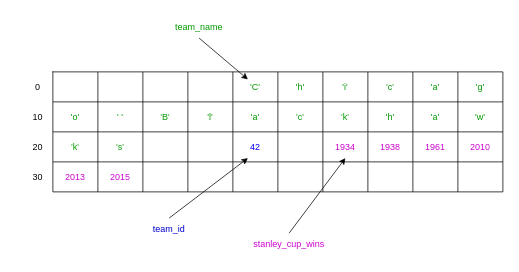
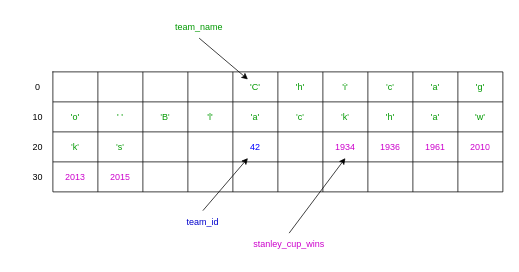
node "1938": label "1938" -> "1936"
node "team_id": moved (169, 229) -> (203, 222)
